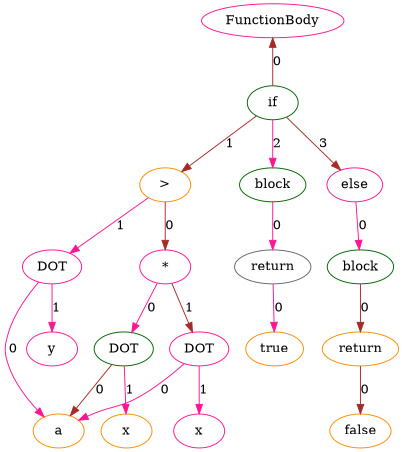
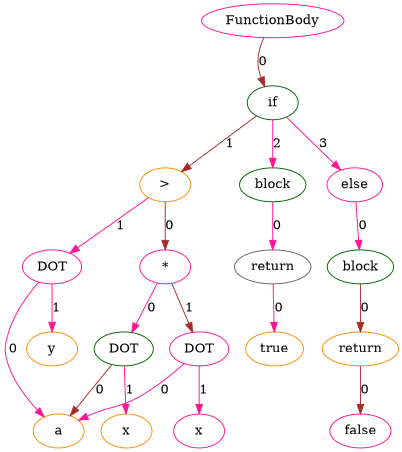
edge "if" -> "FunctionBody": reversed
edge "if" -> "else": color brown -> deeppink
node "y": color deeppink -> darkorange
node "false": color darkorange -> deeppink
